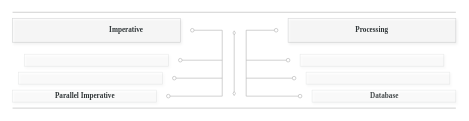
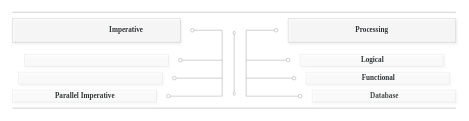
node "Logical": added
node "Functional": added
